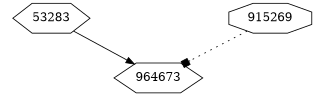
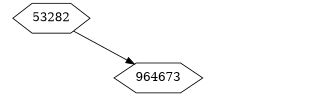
node "53283": label "53283" -> "53282"
node "915269": removed
